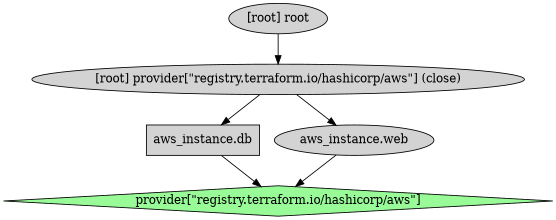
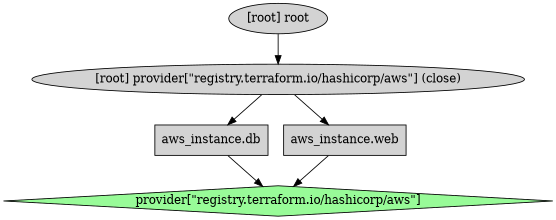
node "aws_instance.web": shape ellipse -> box
